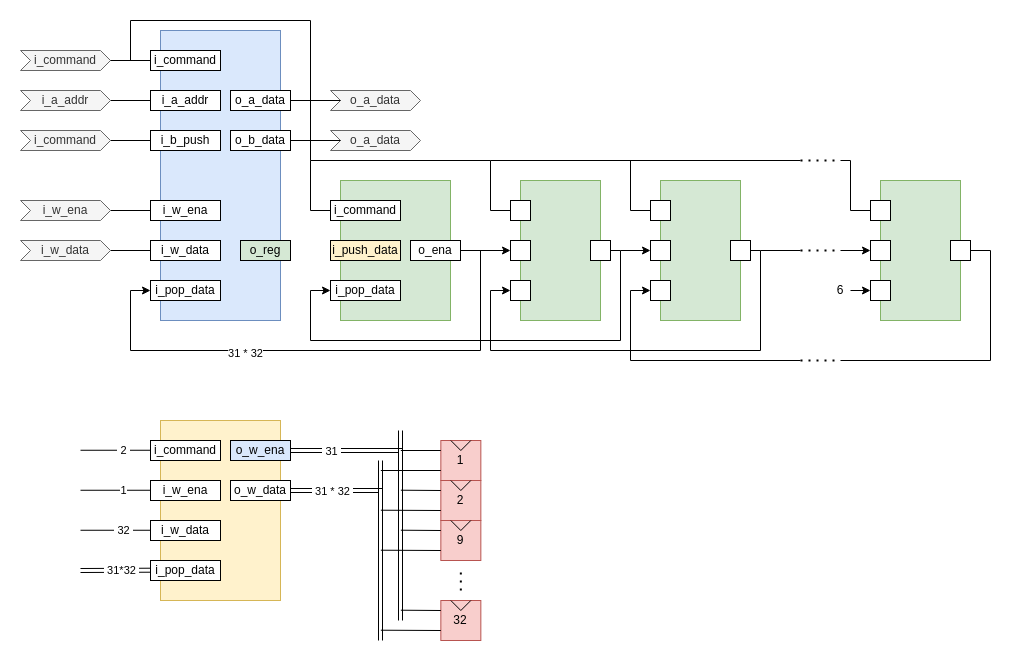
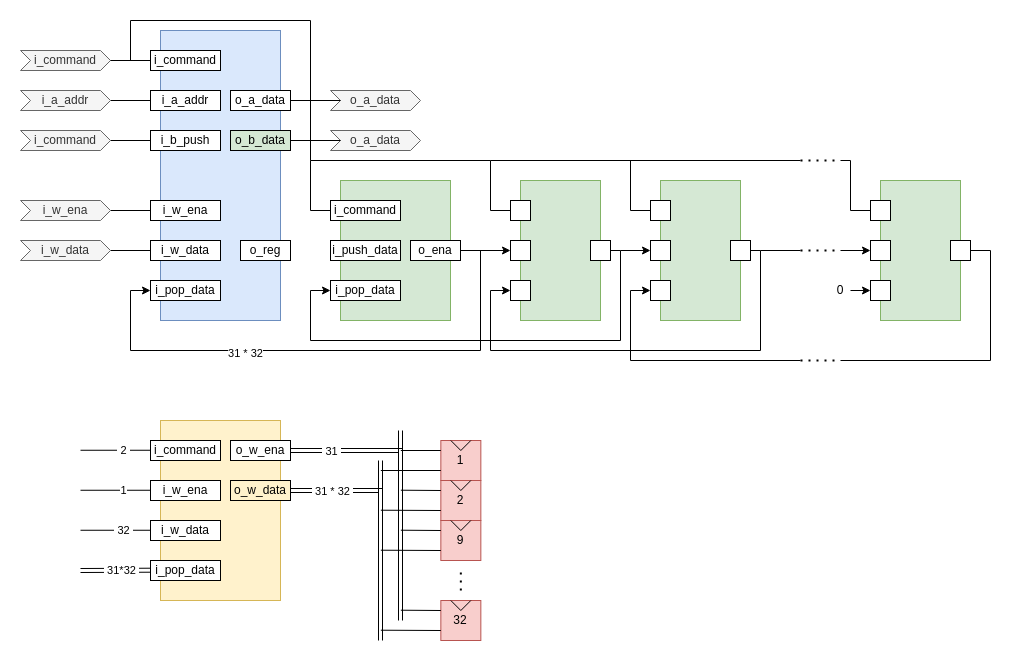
node "o_b_data": fillcolor #ffffff -> #d5e8d4
node "o_reg": fillcolor #d5e8d4 -> #ffffff
node "i_push_data": fillcolor #fff2cc -> #ffffff
node "6": label "6" -> "0"
node "o_w_ena": fillcolor #dae8fc -> #ffffff
node "o_w_data": fillcolor #ffffff -> #fff2cc
